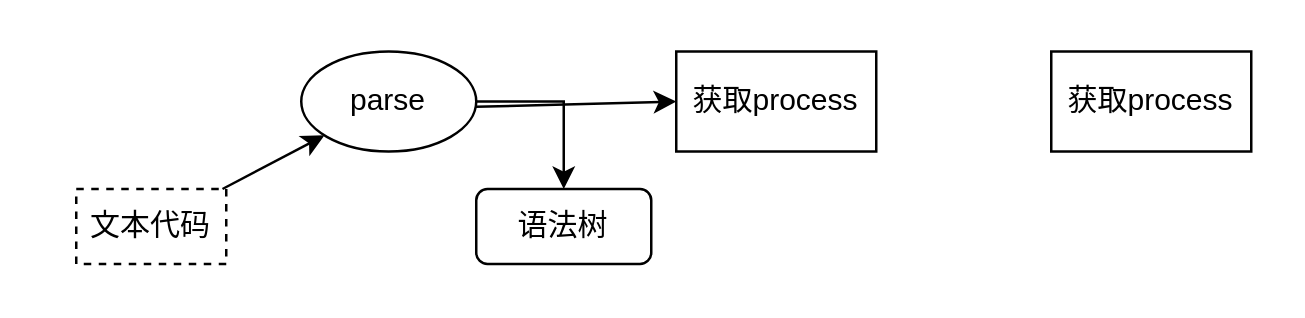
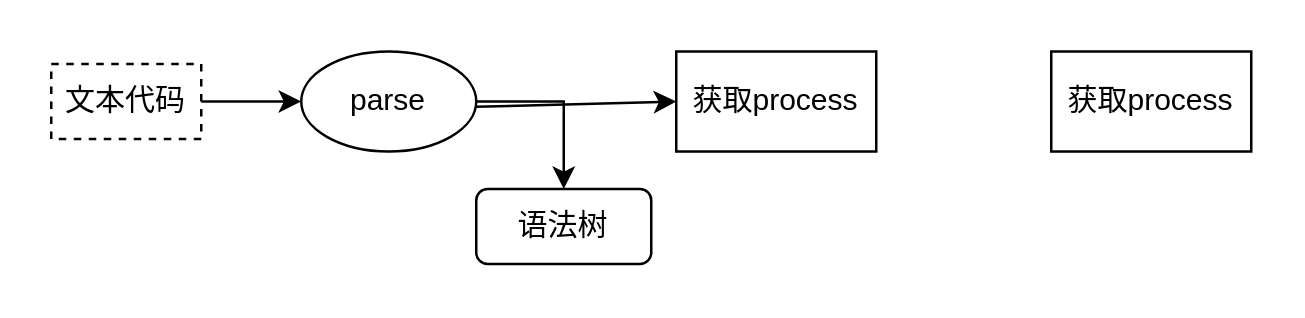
node "文本代码": moved (151, 226) -> (126, 101)
